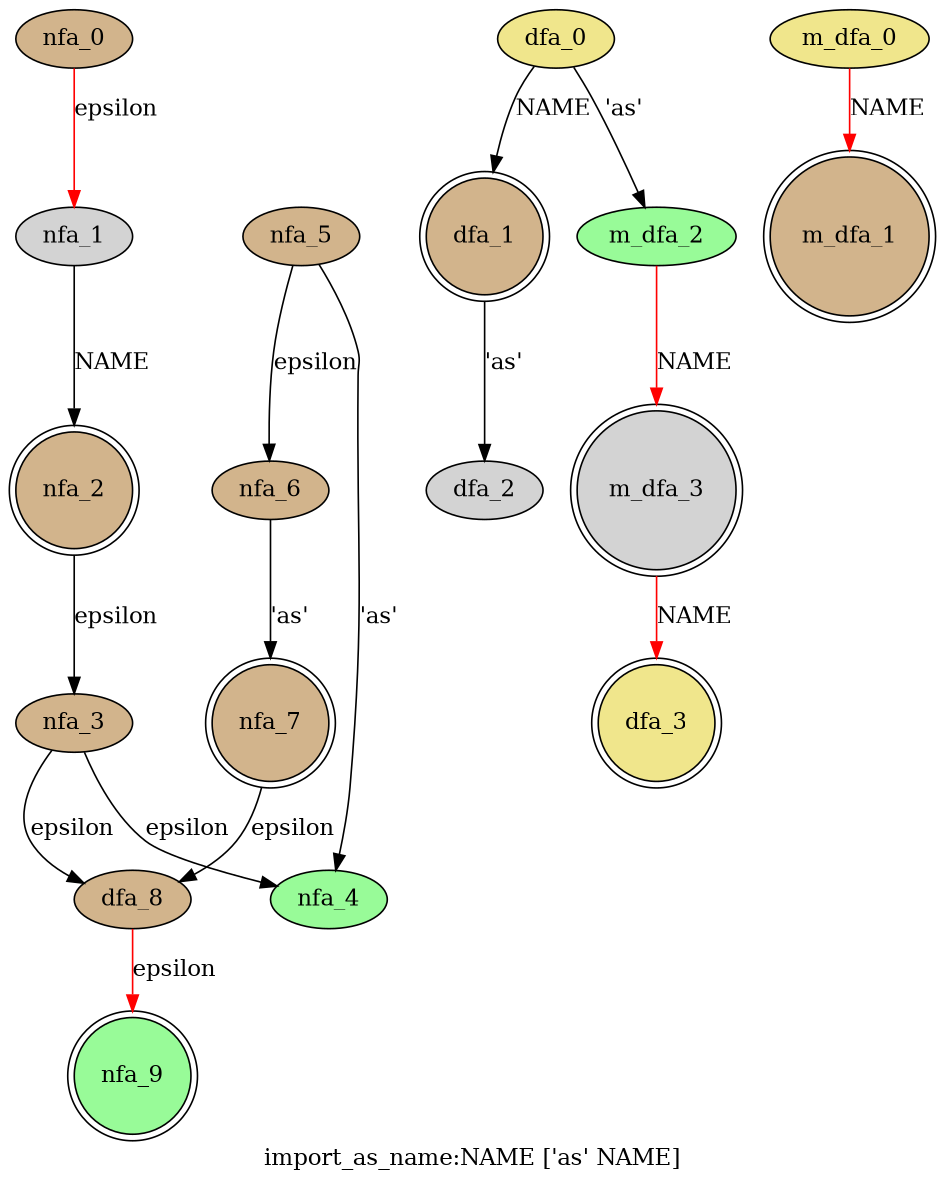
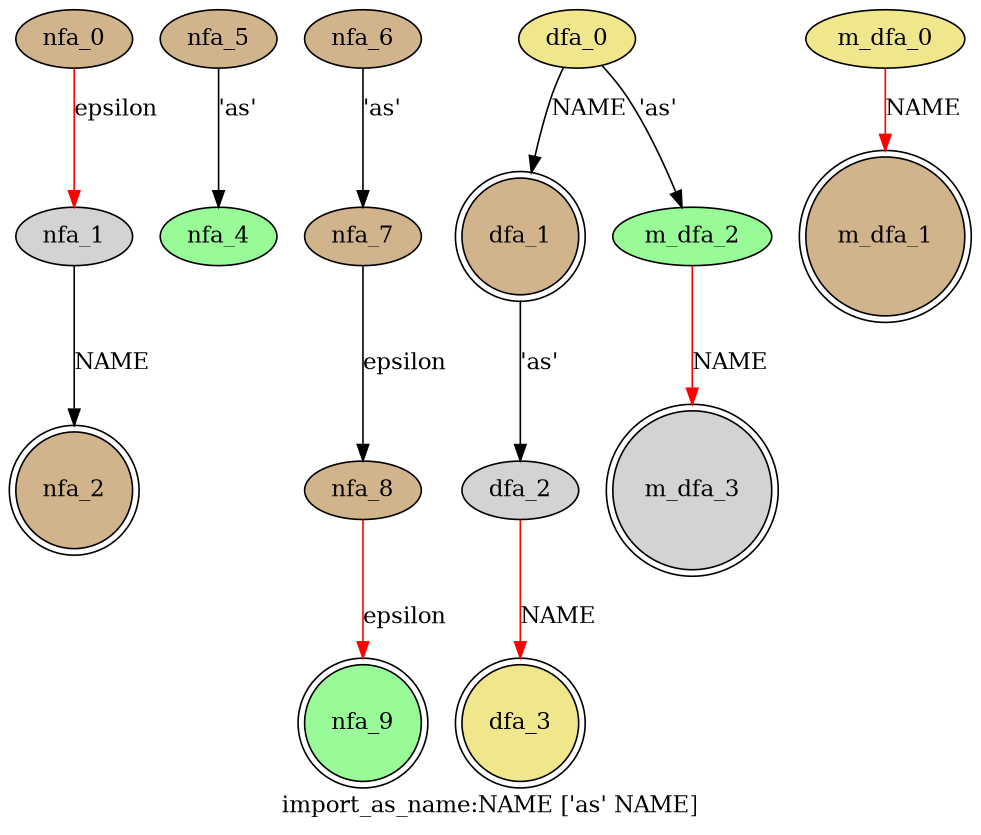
edge "nfa_5" -> "nfa_6": removed, label "epsilon"
edge "m_dfa_3" -> "dfa_3": now "dfa_2" -> "dfa_3"
node "nfa_3": removed
node "nfa_7": shape doublecircle -> ellipse
node "dfa_8": label "dfa_8" -> "nfa_8"
